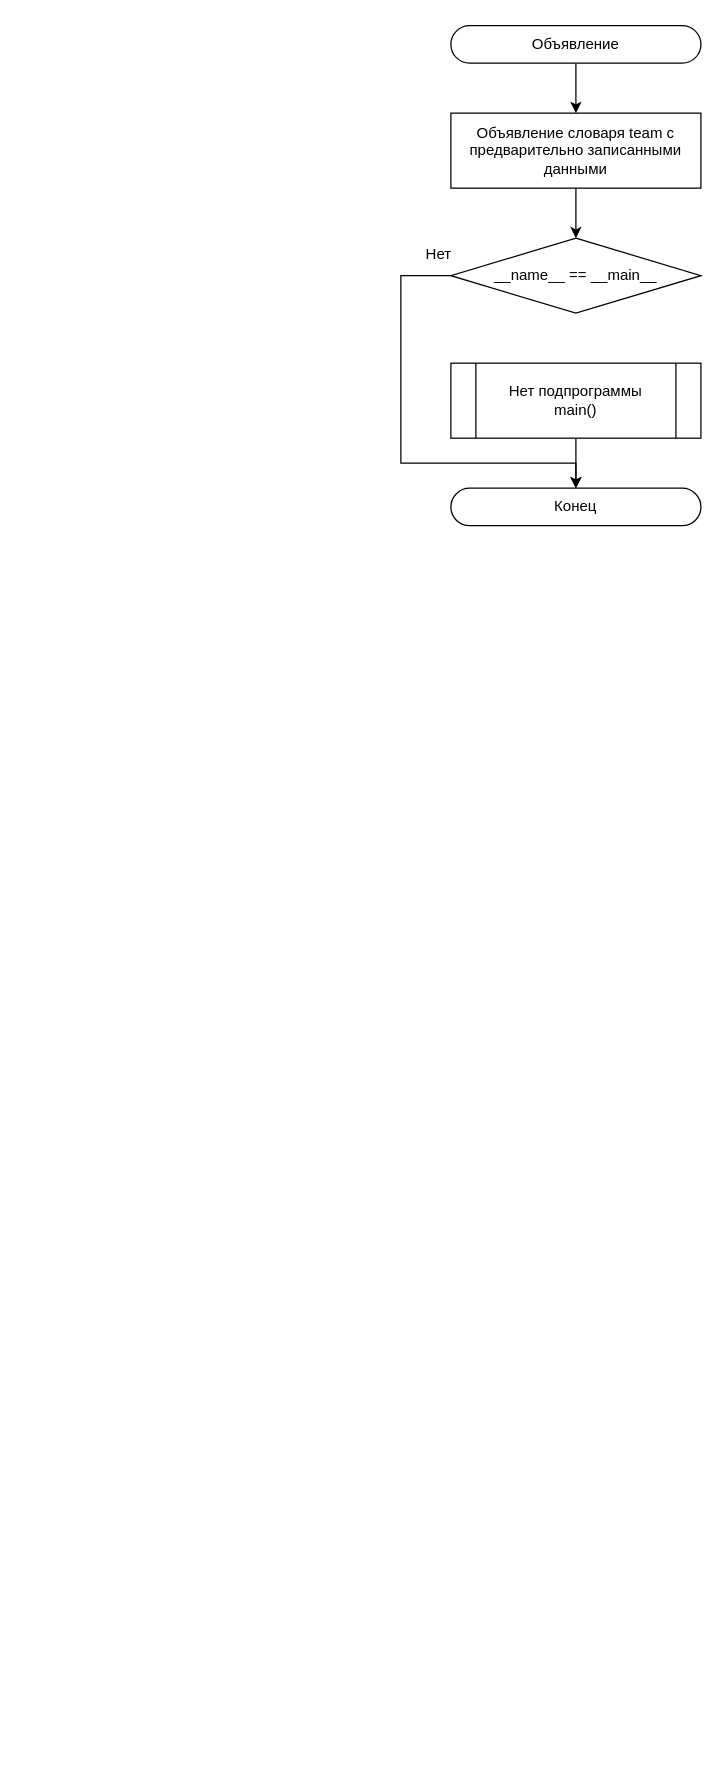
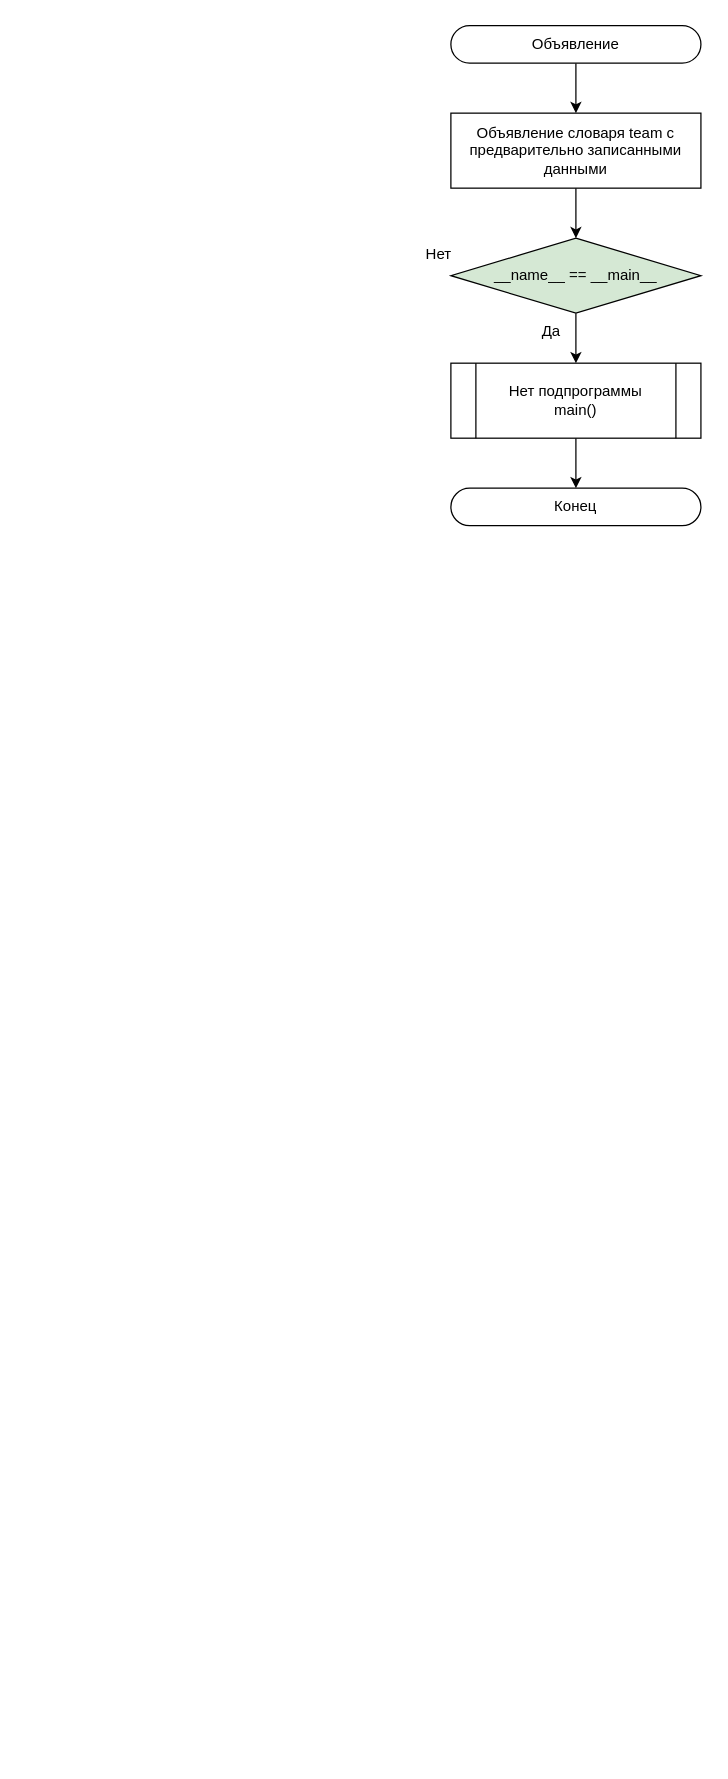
node "__name__ == __main__": fillcolor #ffffff -> #d5e8d4
node "Да": added
edge "__name__ == __main__" -> "Нет подпрограммы main()": added
edge "__name__ == __main__" -> "Конец": removed
